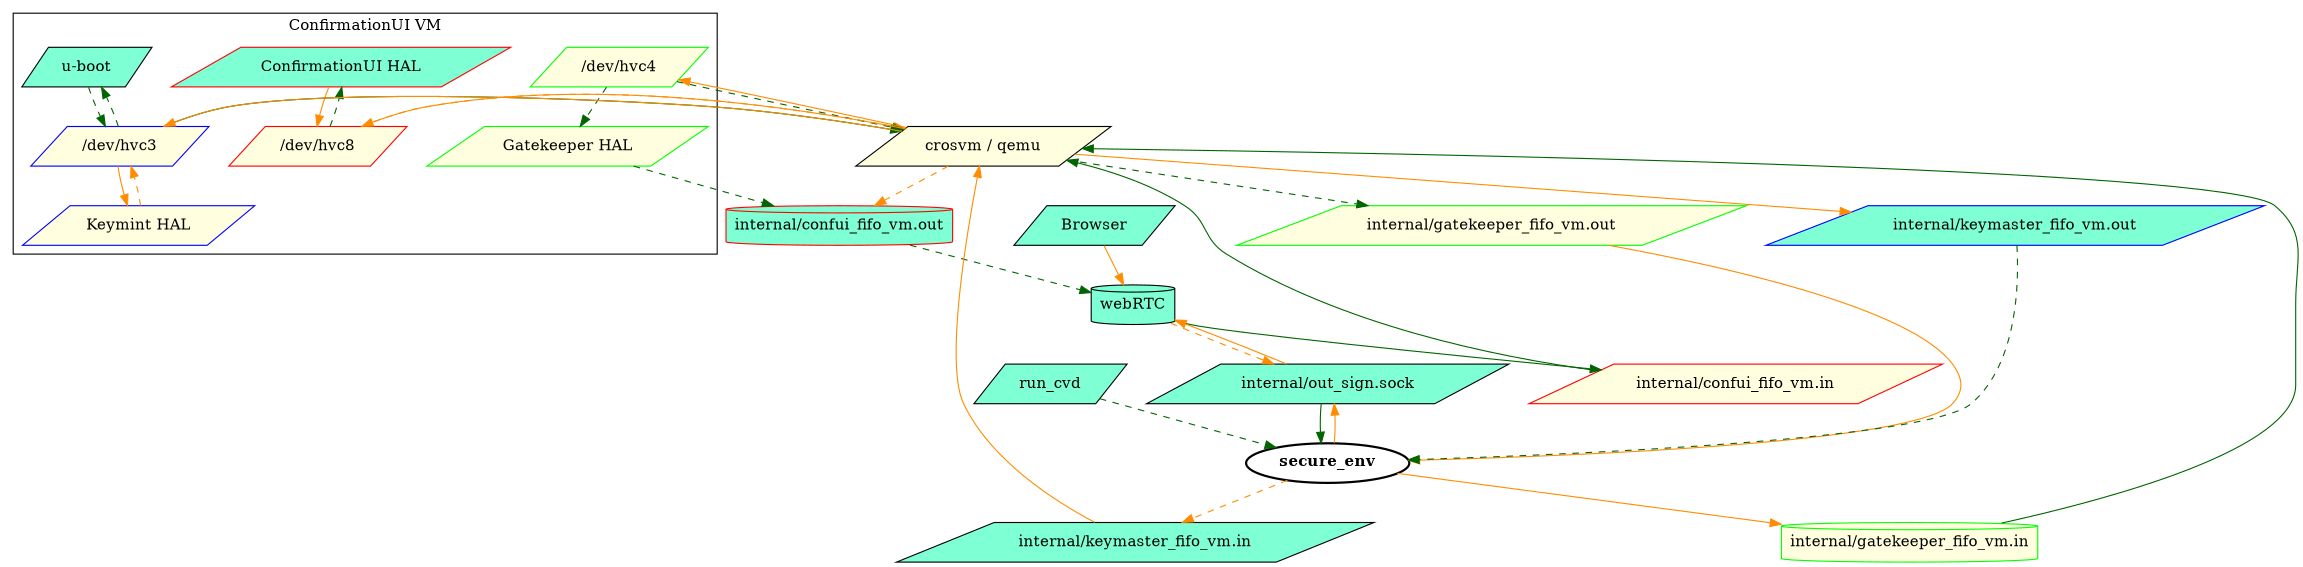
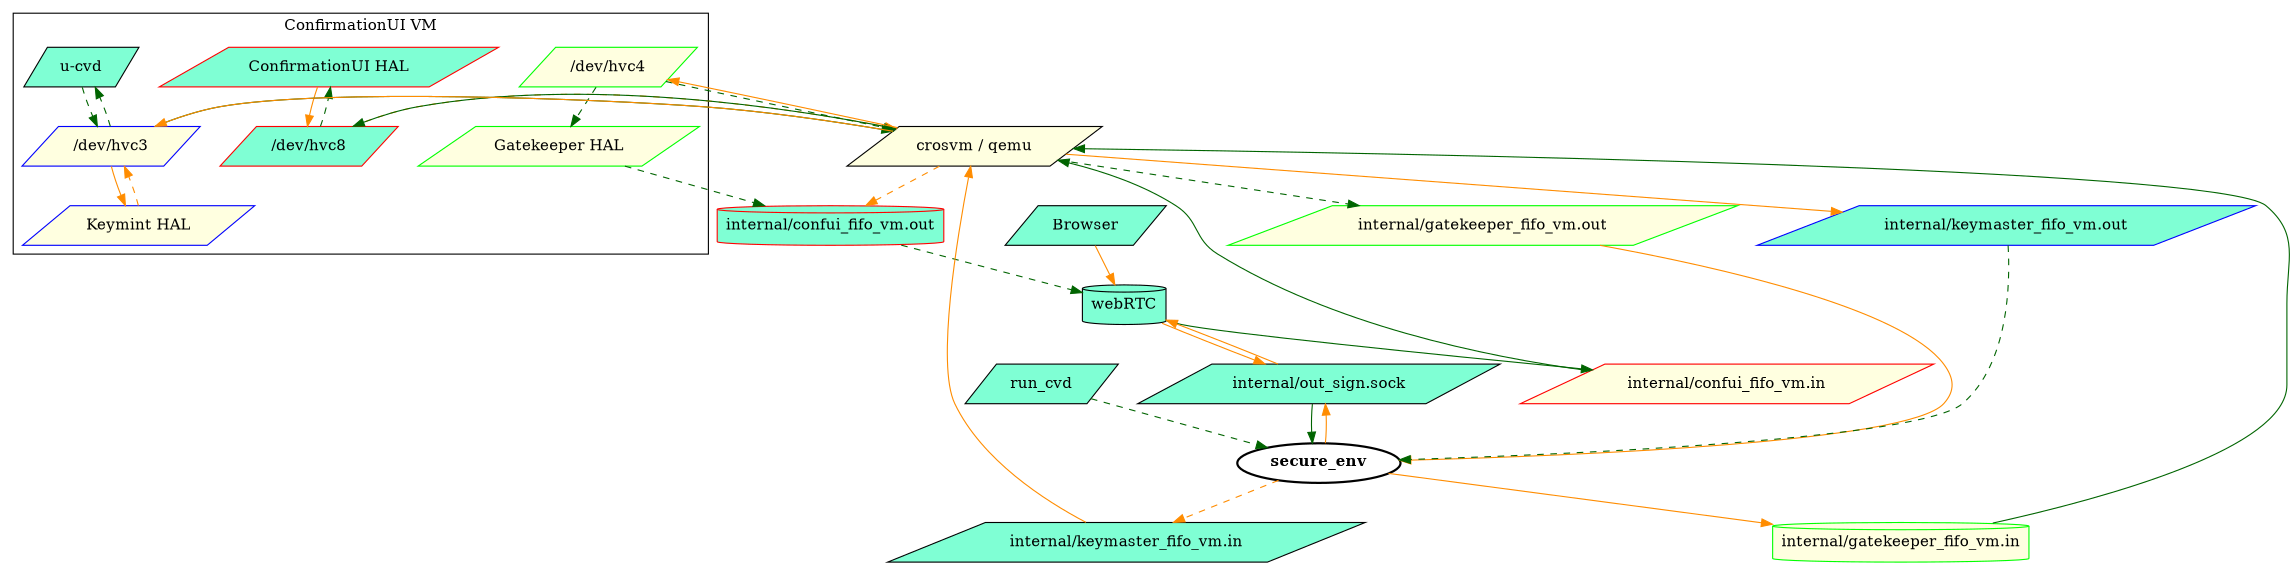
node "u-boot": label "u-boot" -> "u-cvd"
edge "crosvm / qemu" -> "/dev/hvc8": color darkorange -> darkgreen
node "/dev/hvc8": fillcolor lightyellow -> aquamarine
edge "webRTC" -> "internal/out_sign.sock": style dashed -> solid
